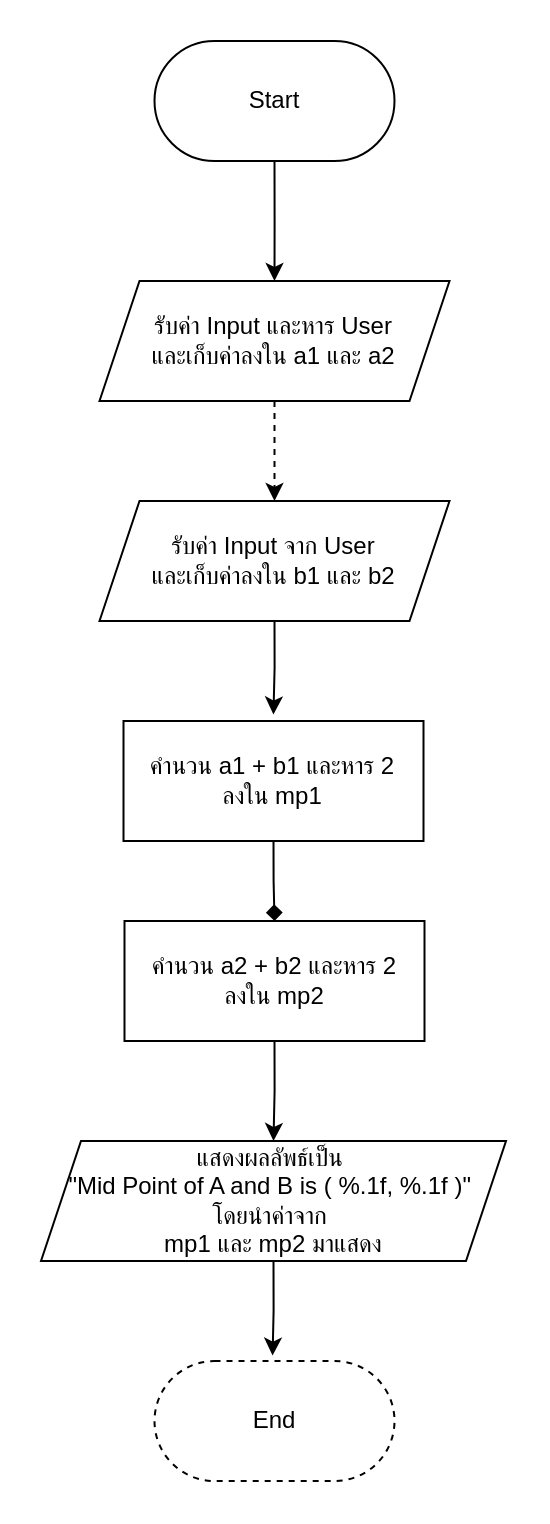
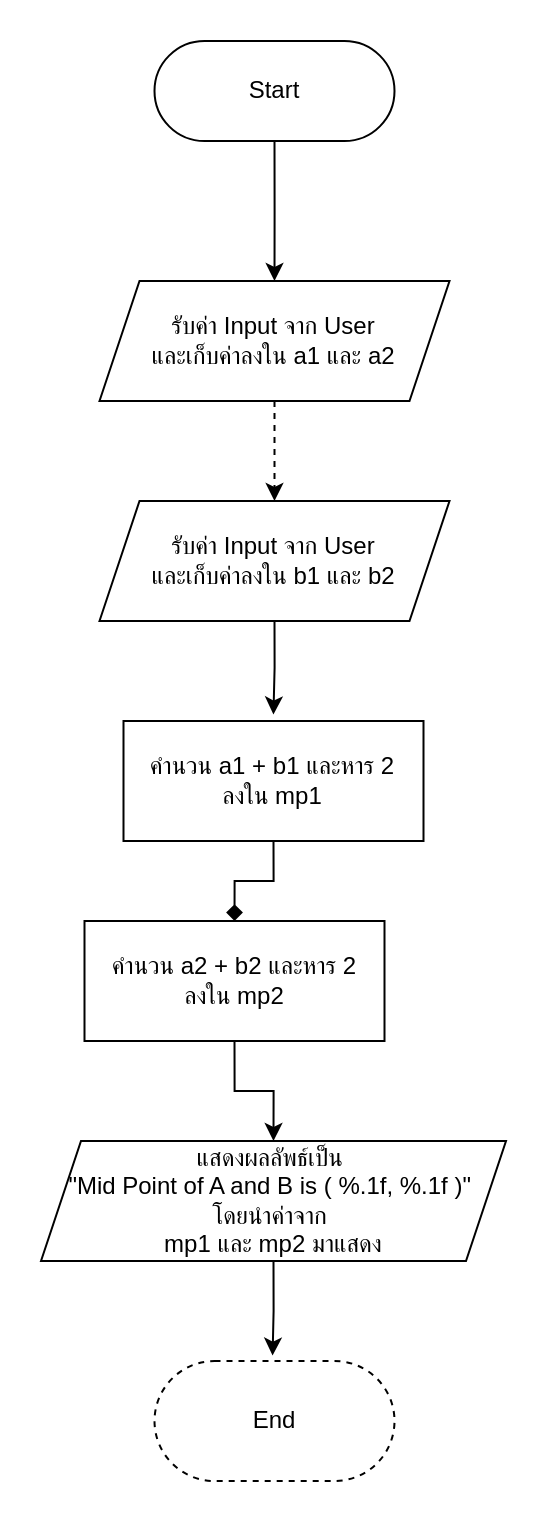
node "Start": size 240x120 -> 240x100
node "รับค่า Input และหาร User และเก็บค่าลงใน a1 และ a2": label "รับค่า Input และหาร User และเก็บค่าลงใน a1 และ a2" -> "รับค่า Input จาก User และเก็บค่าลงใน a1 และ a2"
node "คำนวน a2 + b2 และหาร 2 ลงใน mp2": moved (275, 981) -> (235, 981)
